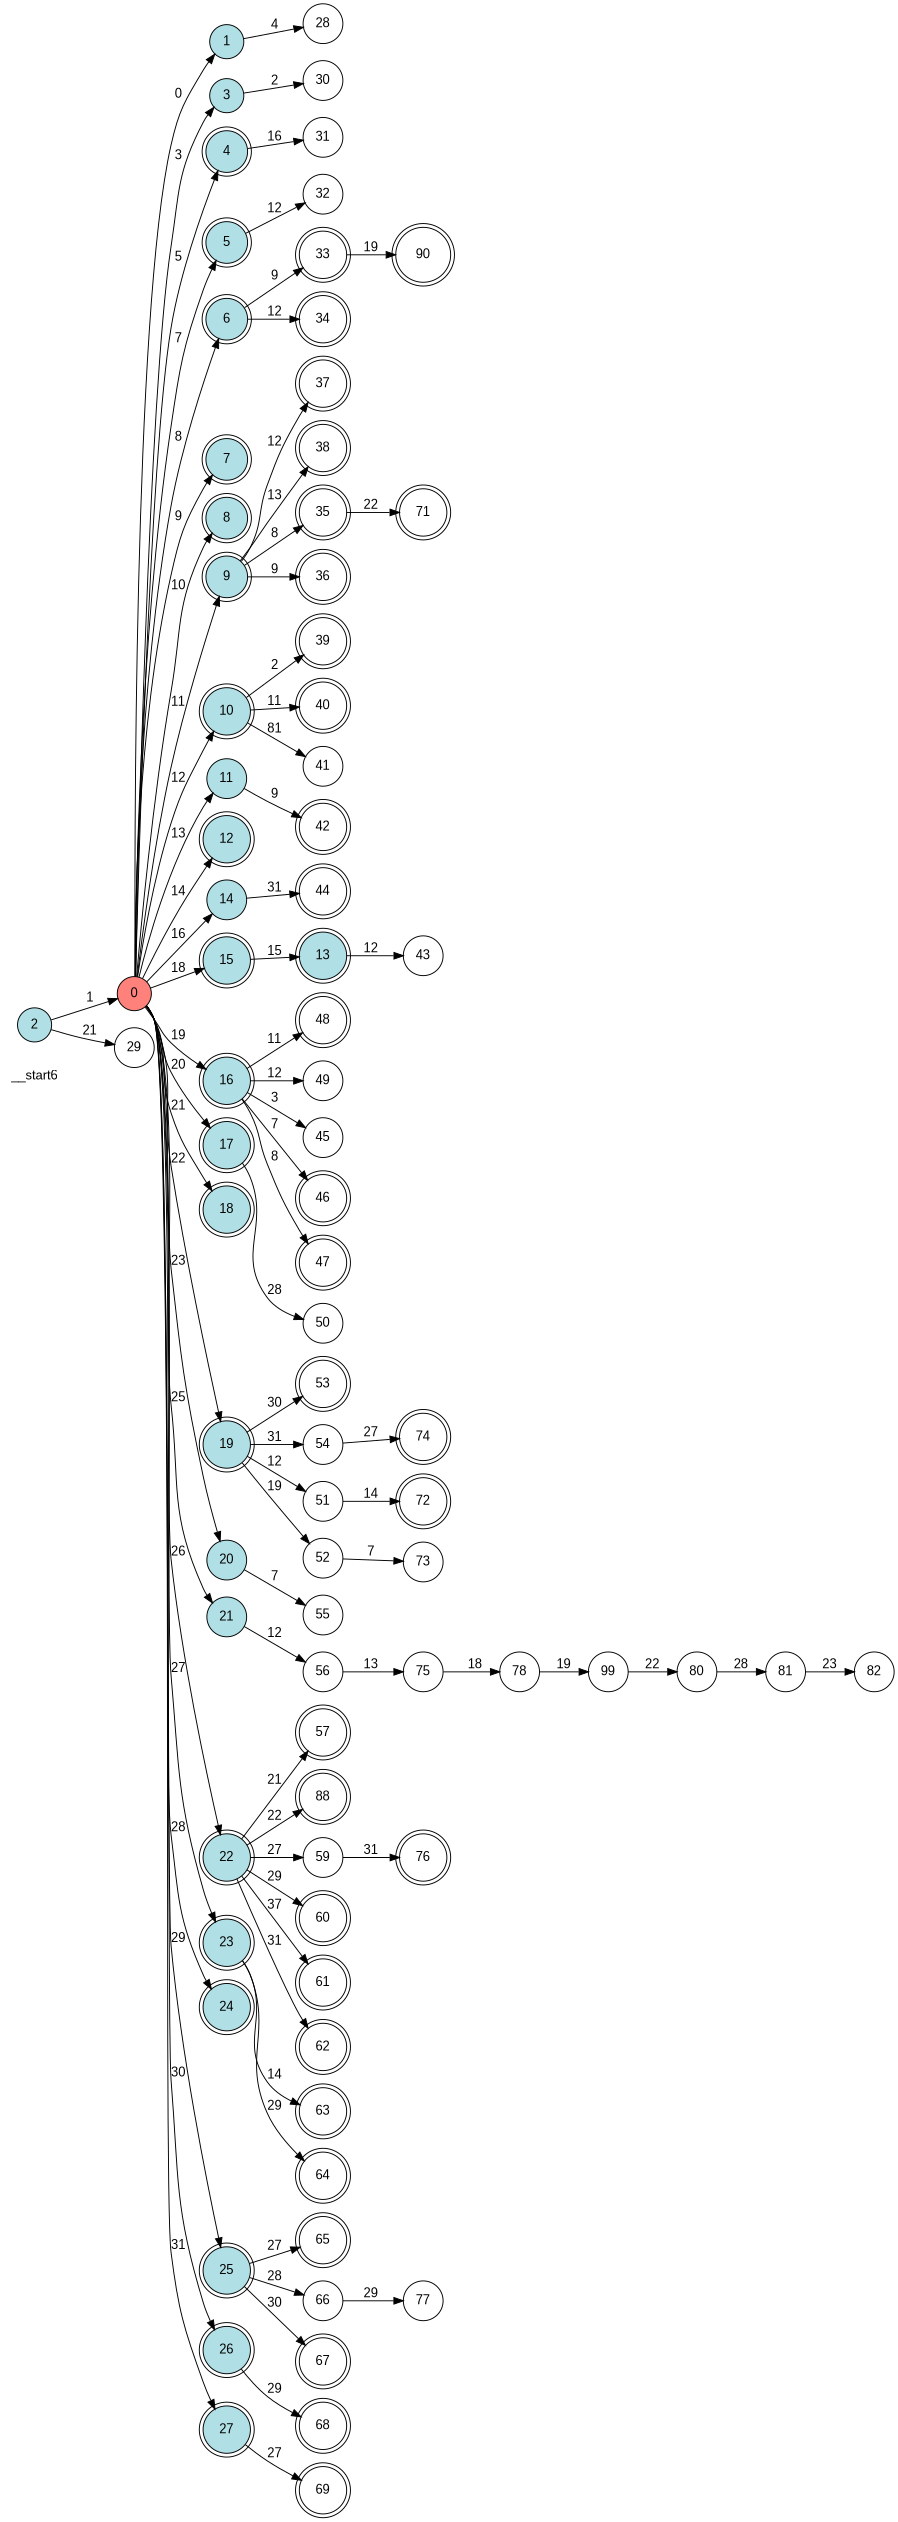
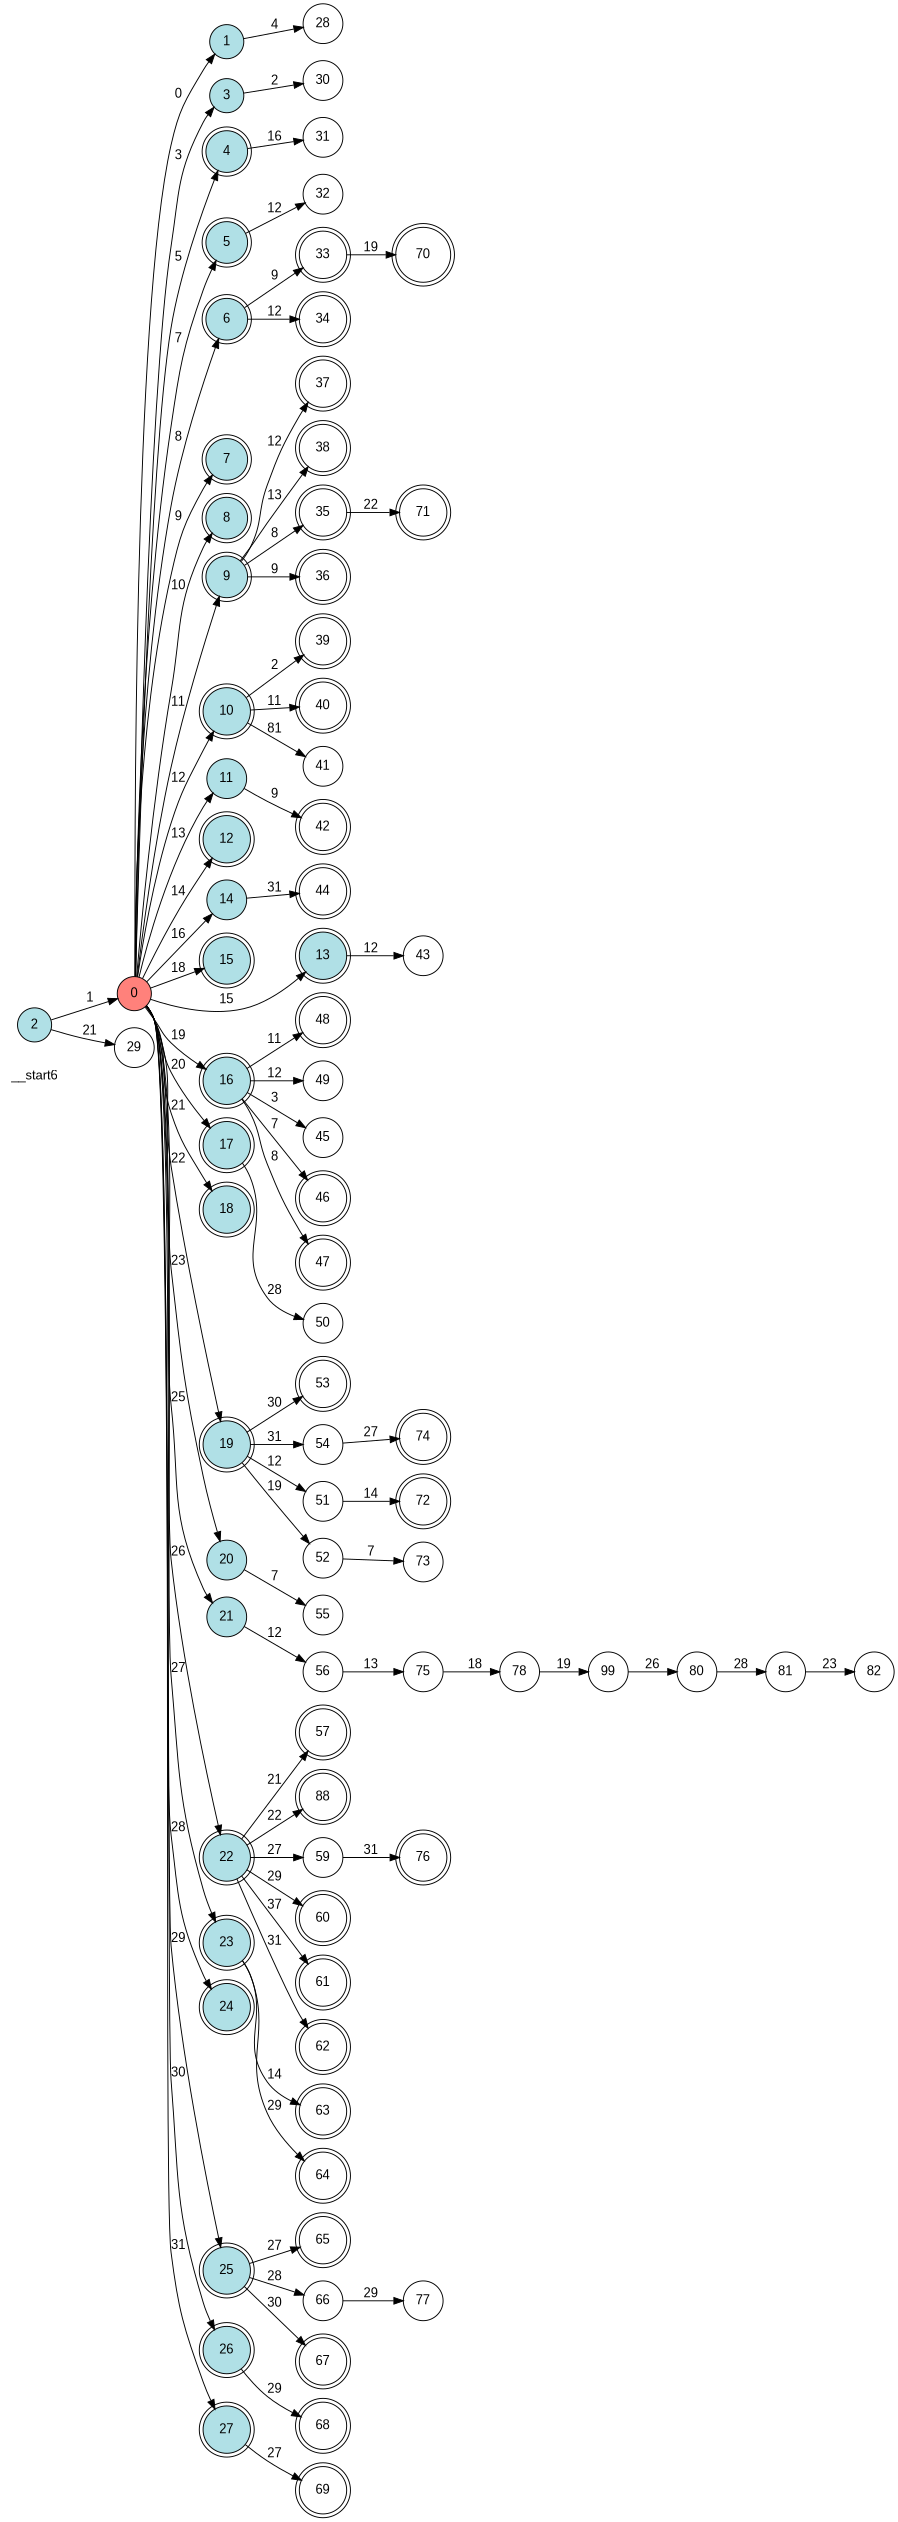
node "90": label "90" -> "70"
edge "15" -> "13": now "0" -> "13"
edge "99" -> "80": label "22" -> "26"
